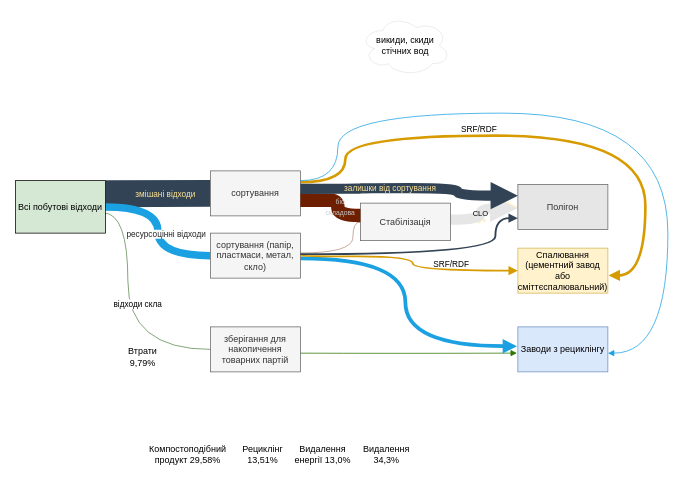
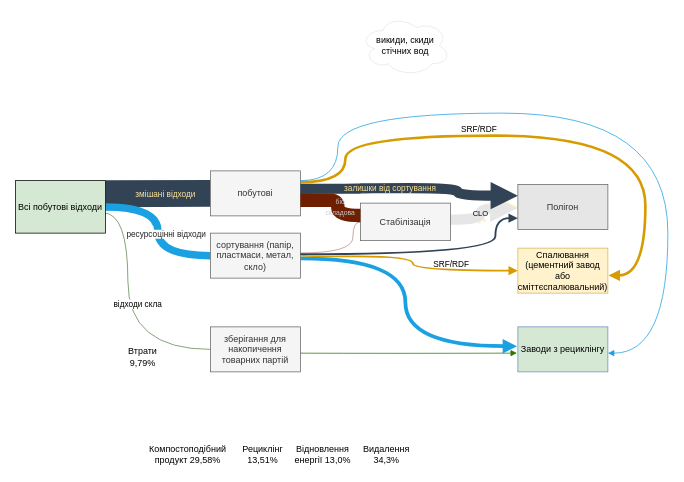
node "сортування": label "сортування" -> "побутові"
node "Заводи з рециклінгу": fillcolor #dae8fc -> #d5e8d4
node "Видалення енергії 13,0%": label "Видалення енергії 13,0%" -> "Відновлення енергії 13,0%"
